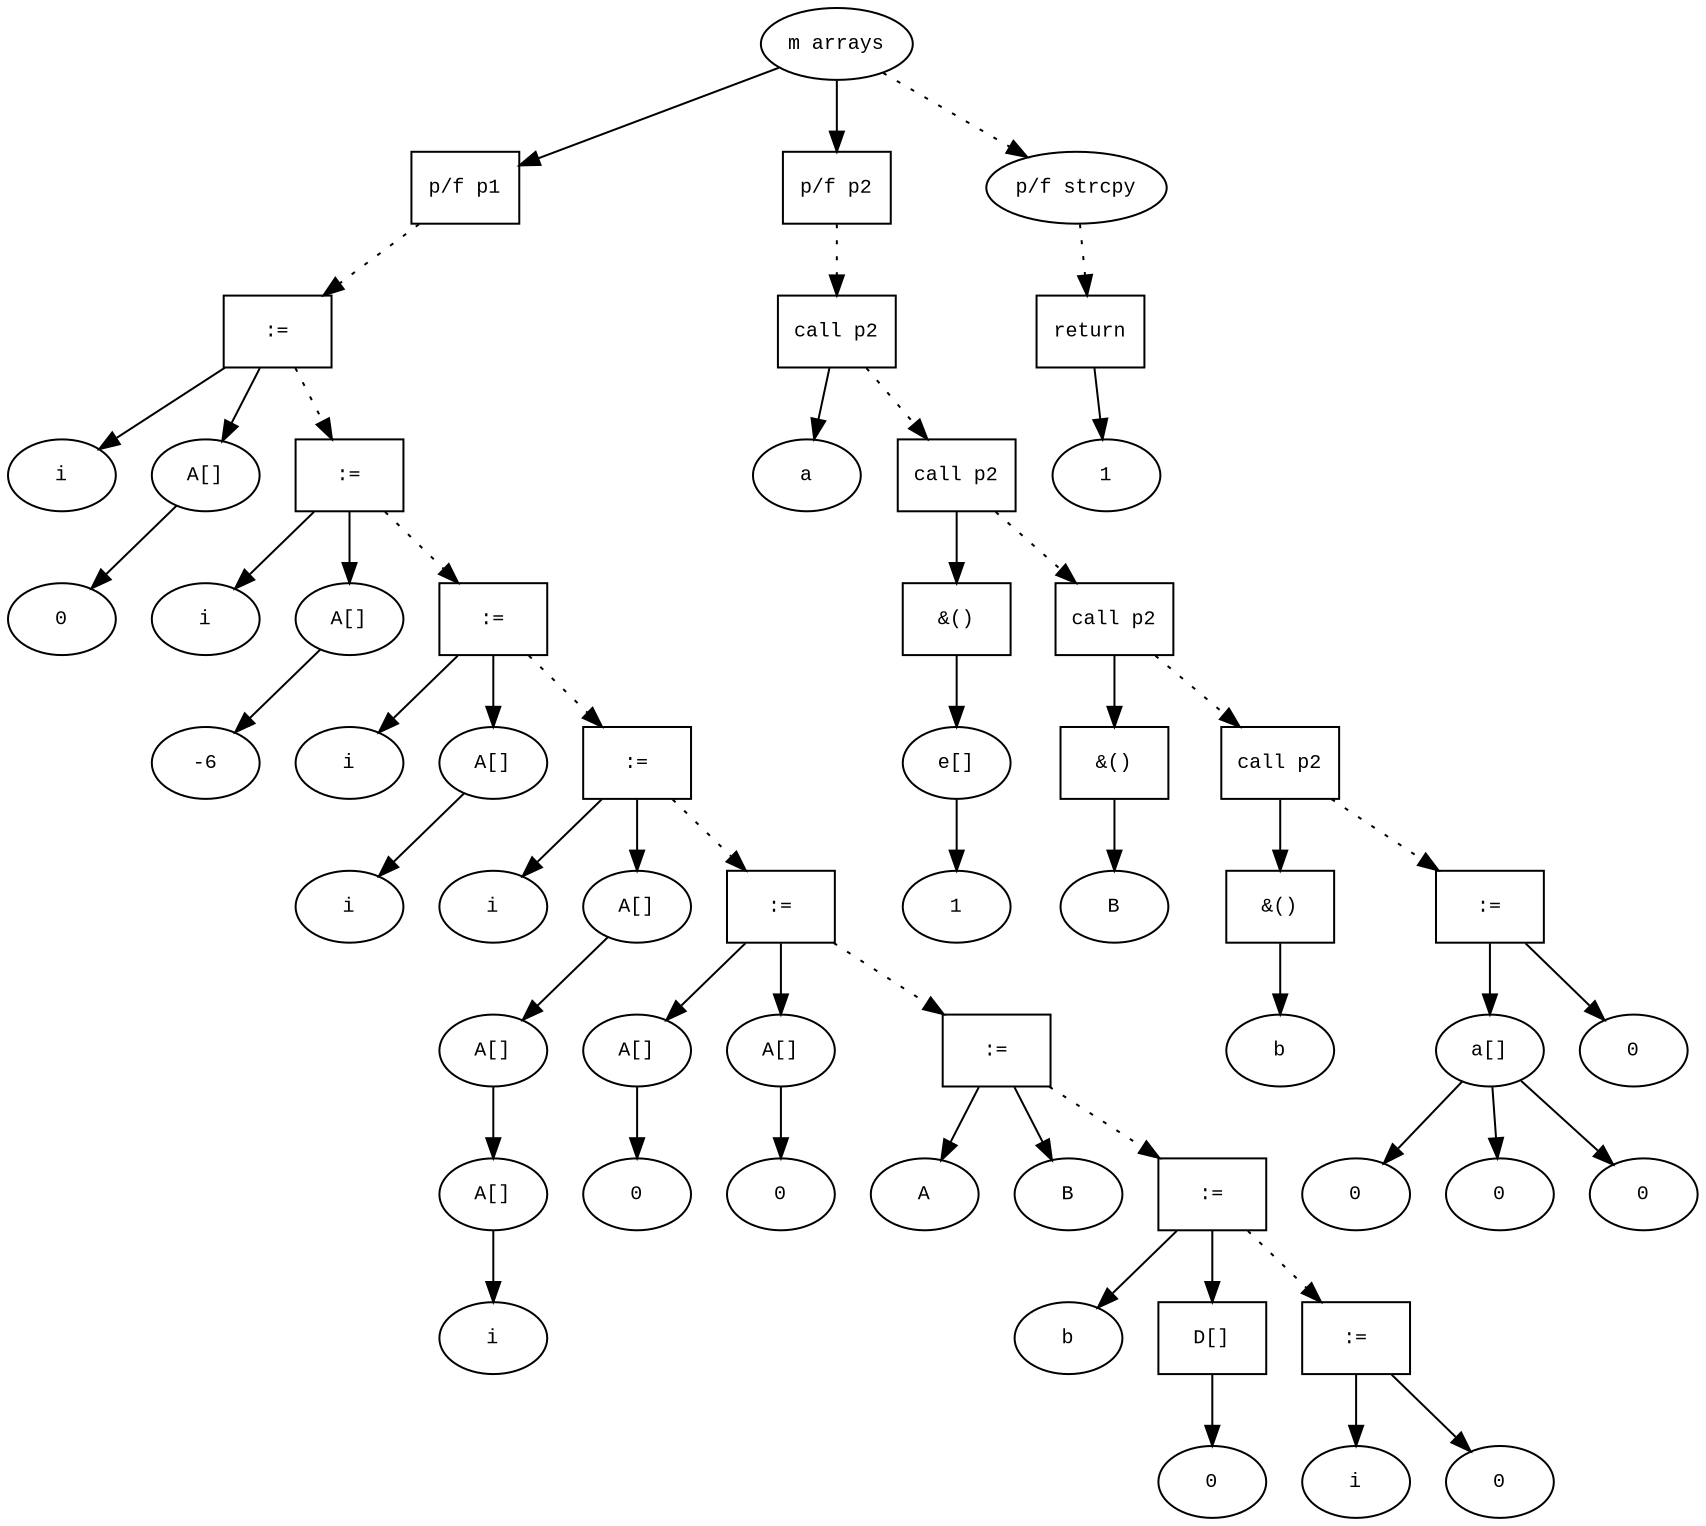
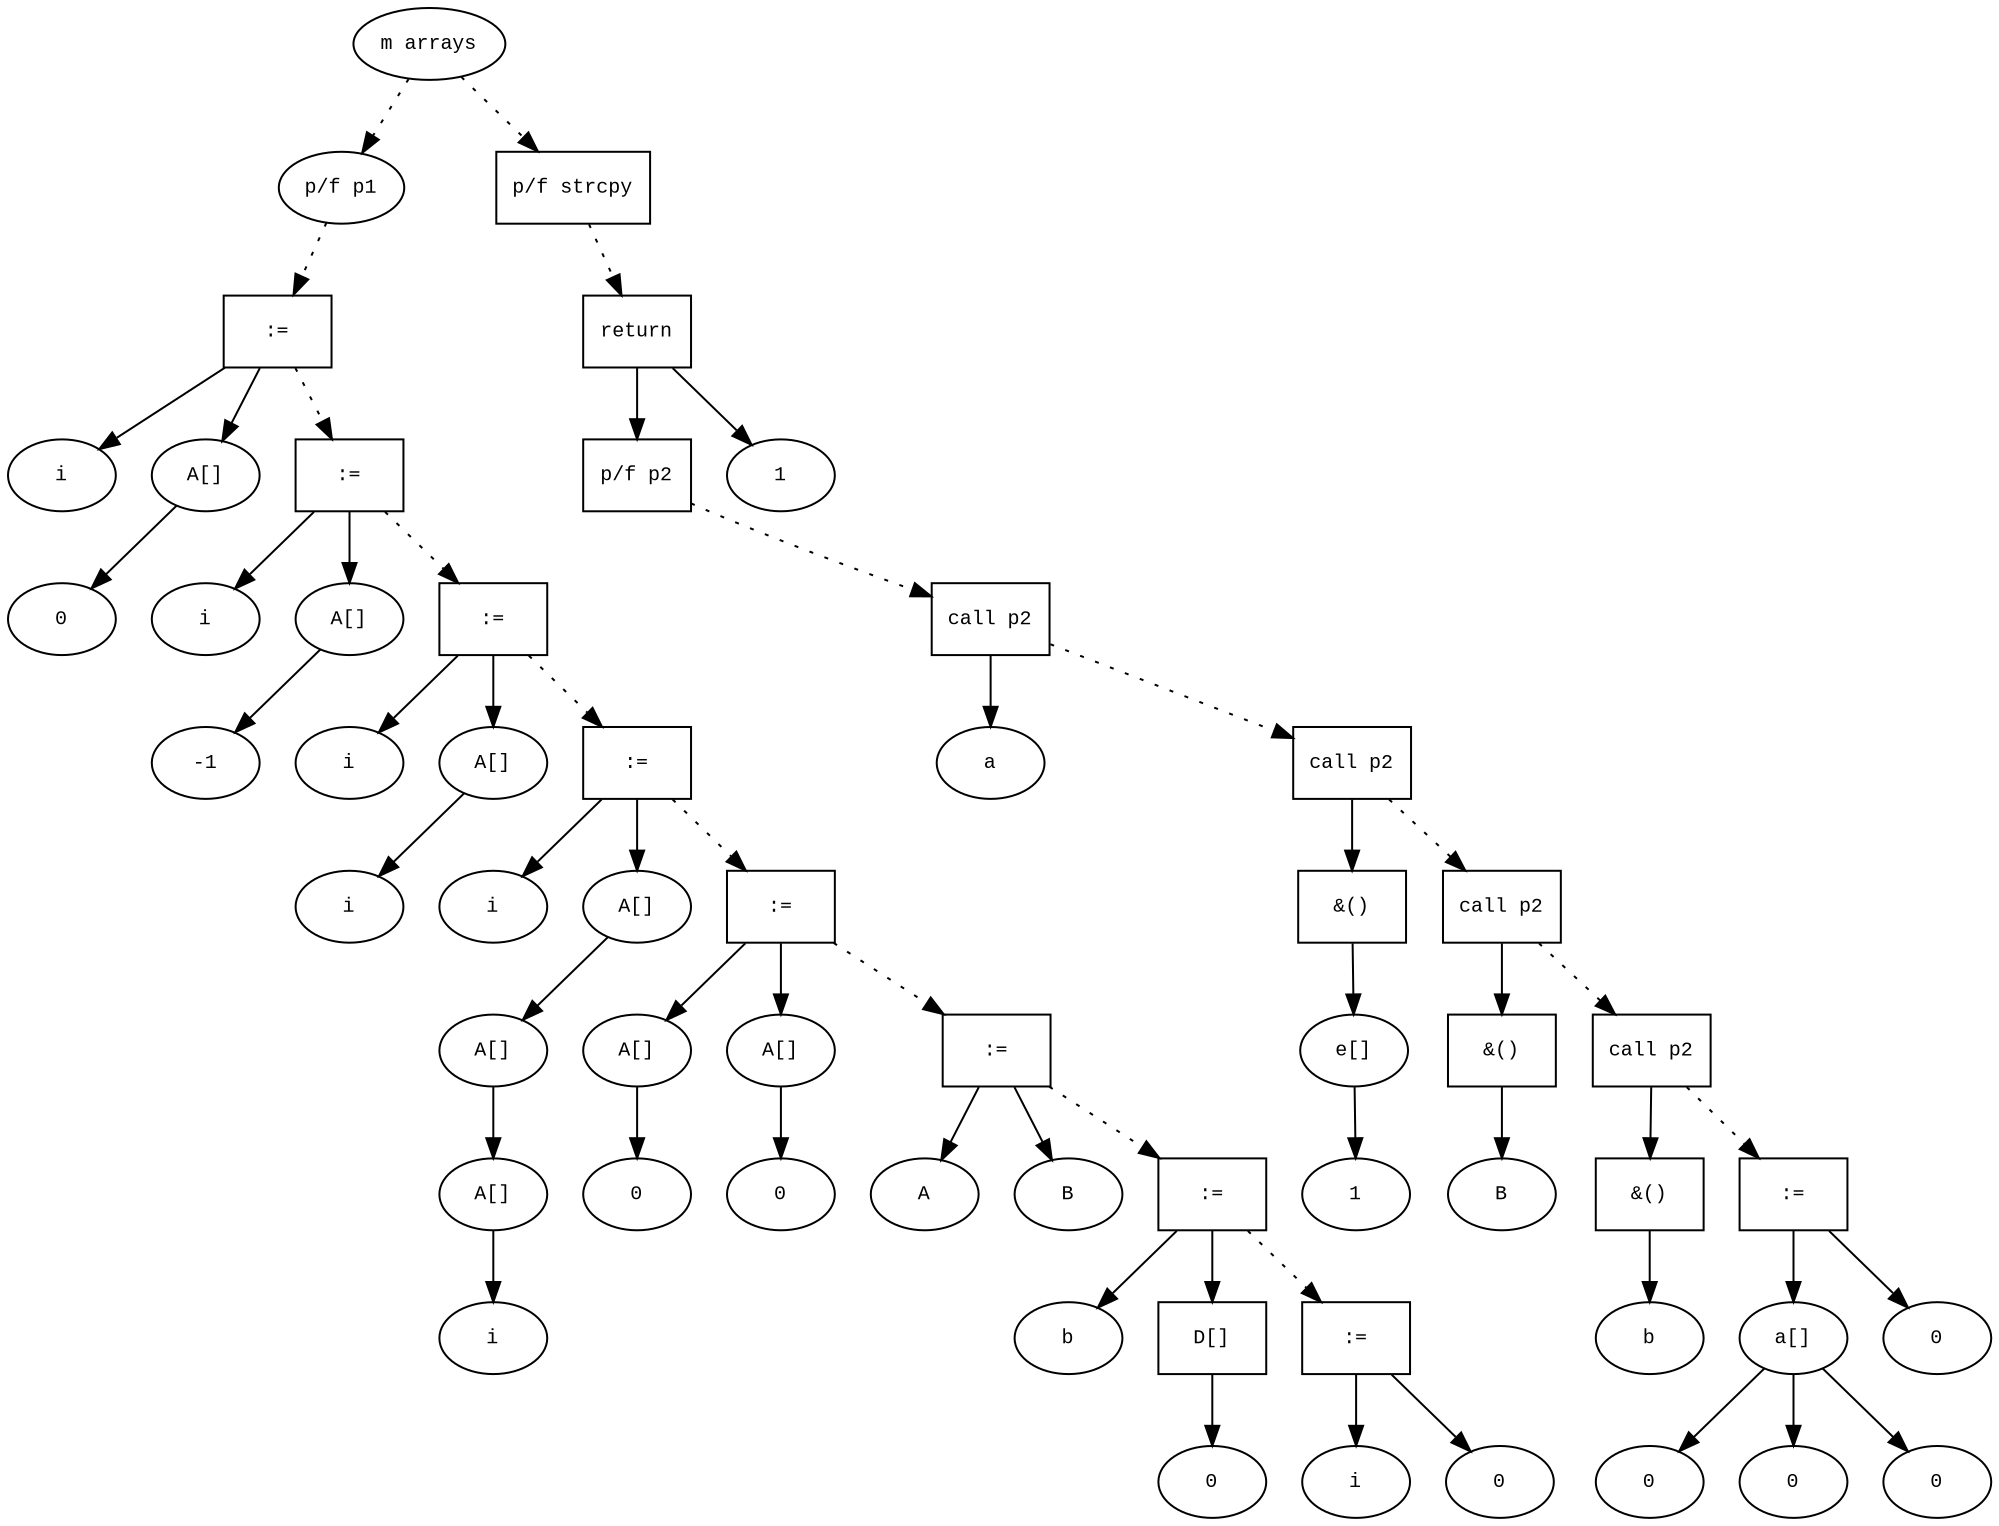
edge "m arrays" -> "p/f p2": now "return" -> "p/f p2"
edge "m arrays" -> "p/f p1": style solid -> dotted
node "p/f p1": shape box -> ellipse
node "p/f strcpy": shape ellipse -> box
node "-6": label "-6" -> "-1"
